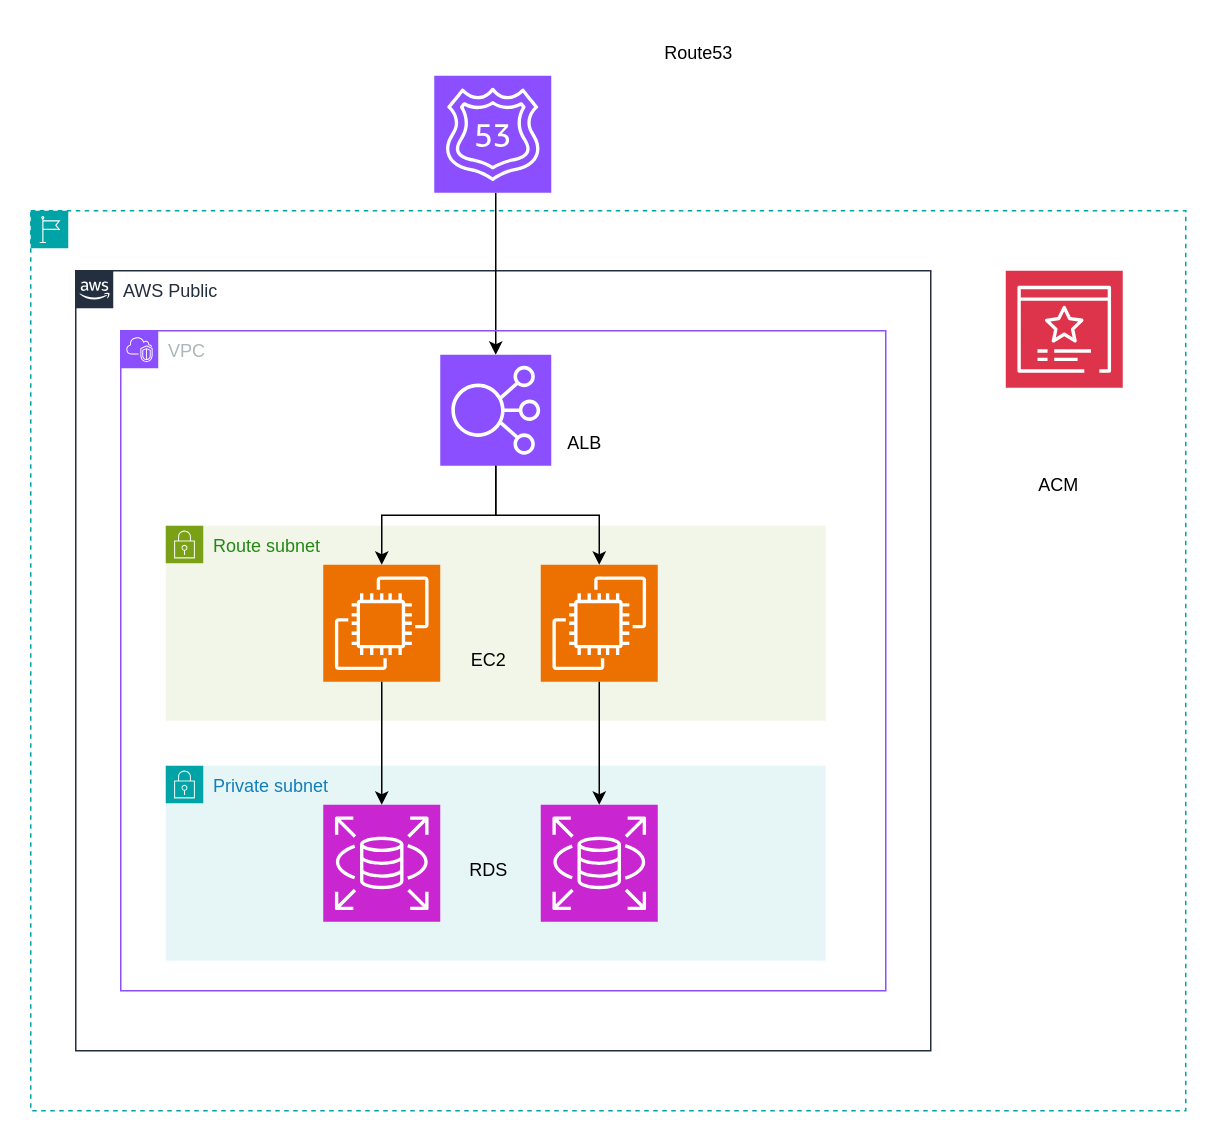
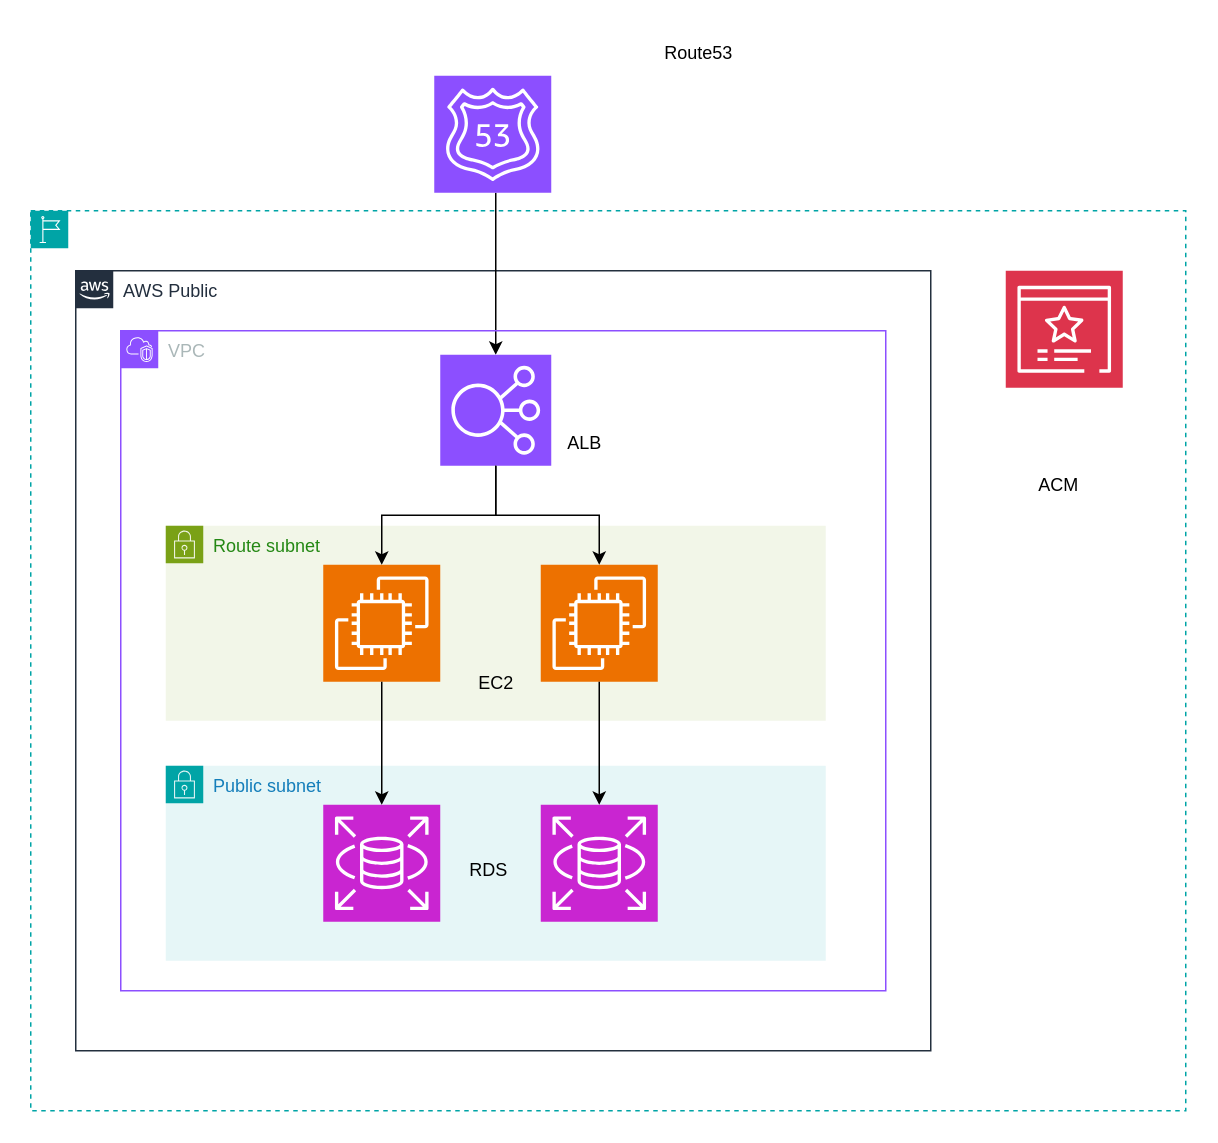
node "EC2": moved (488, 661) -> (496, 683)
node "Private subnet": label "Private subnet" -> "Public subnet"
